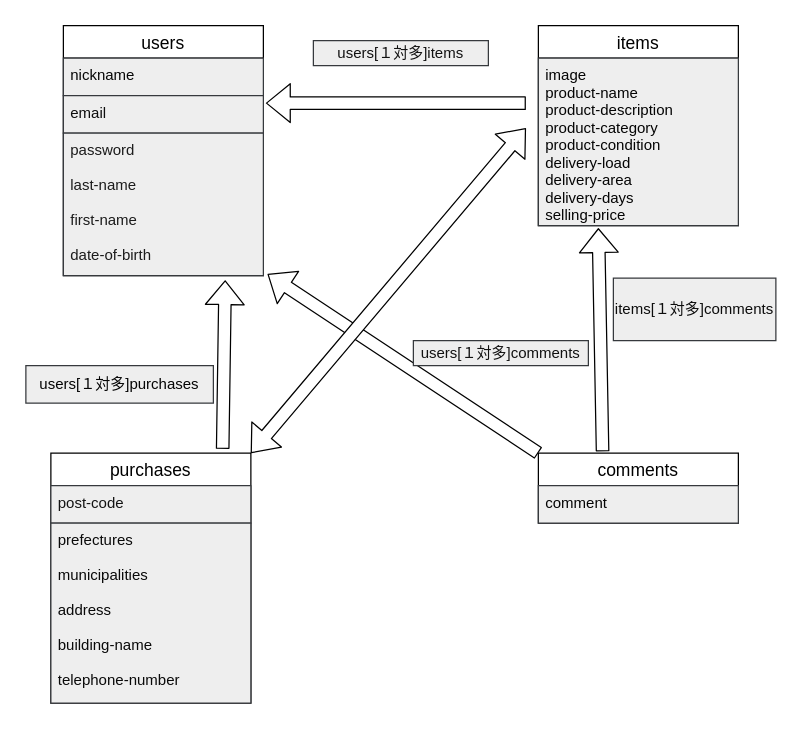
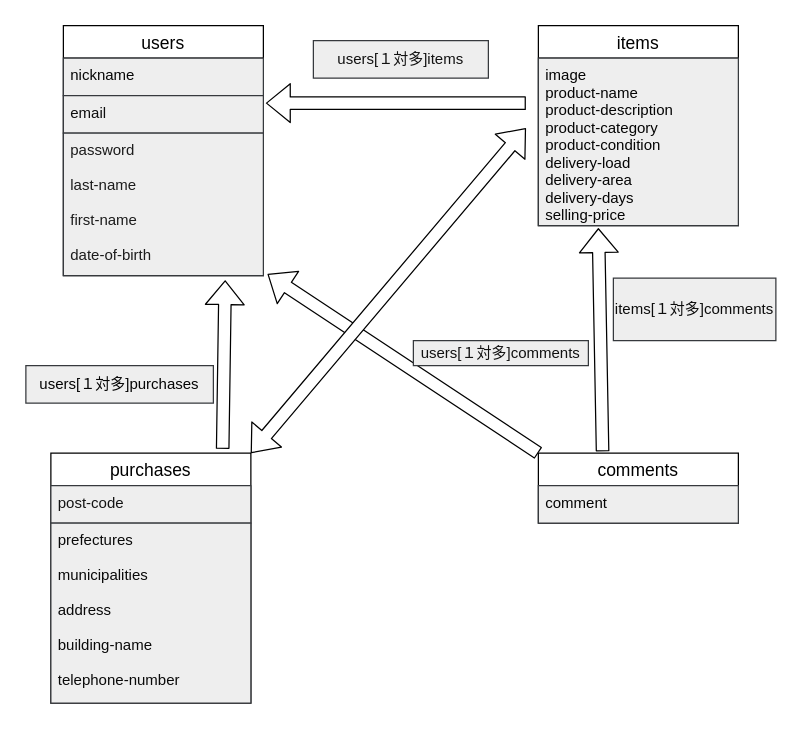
node "users[１対多]items": size 175x25 -> 175x38
